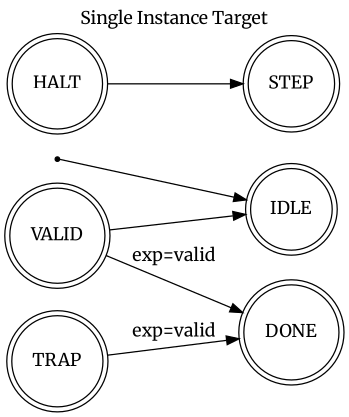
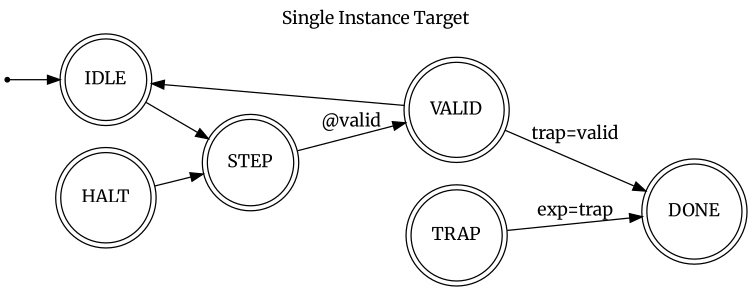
edge "IDLE" -> "STEP": added
edge "STEP" -> "VALID": added, label "@valid"
edge "VALID" -> "DONE": label "exp=valid" -> "trap=valid"
edge "TRAP" -> "DONE": label "exp=valid" -> "exp=trap"
